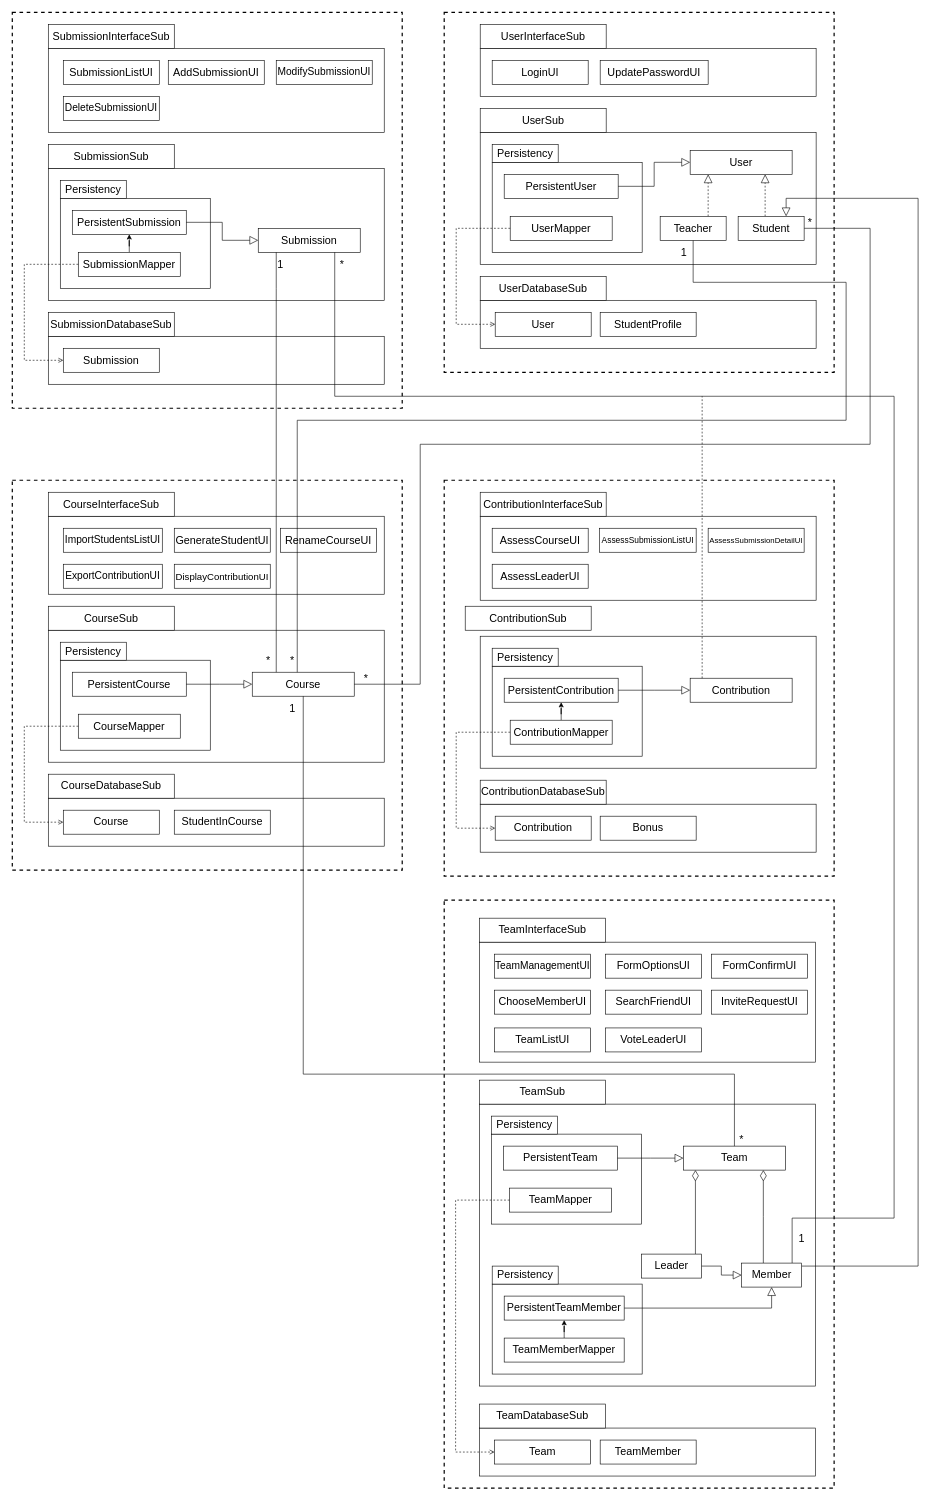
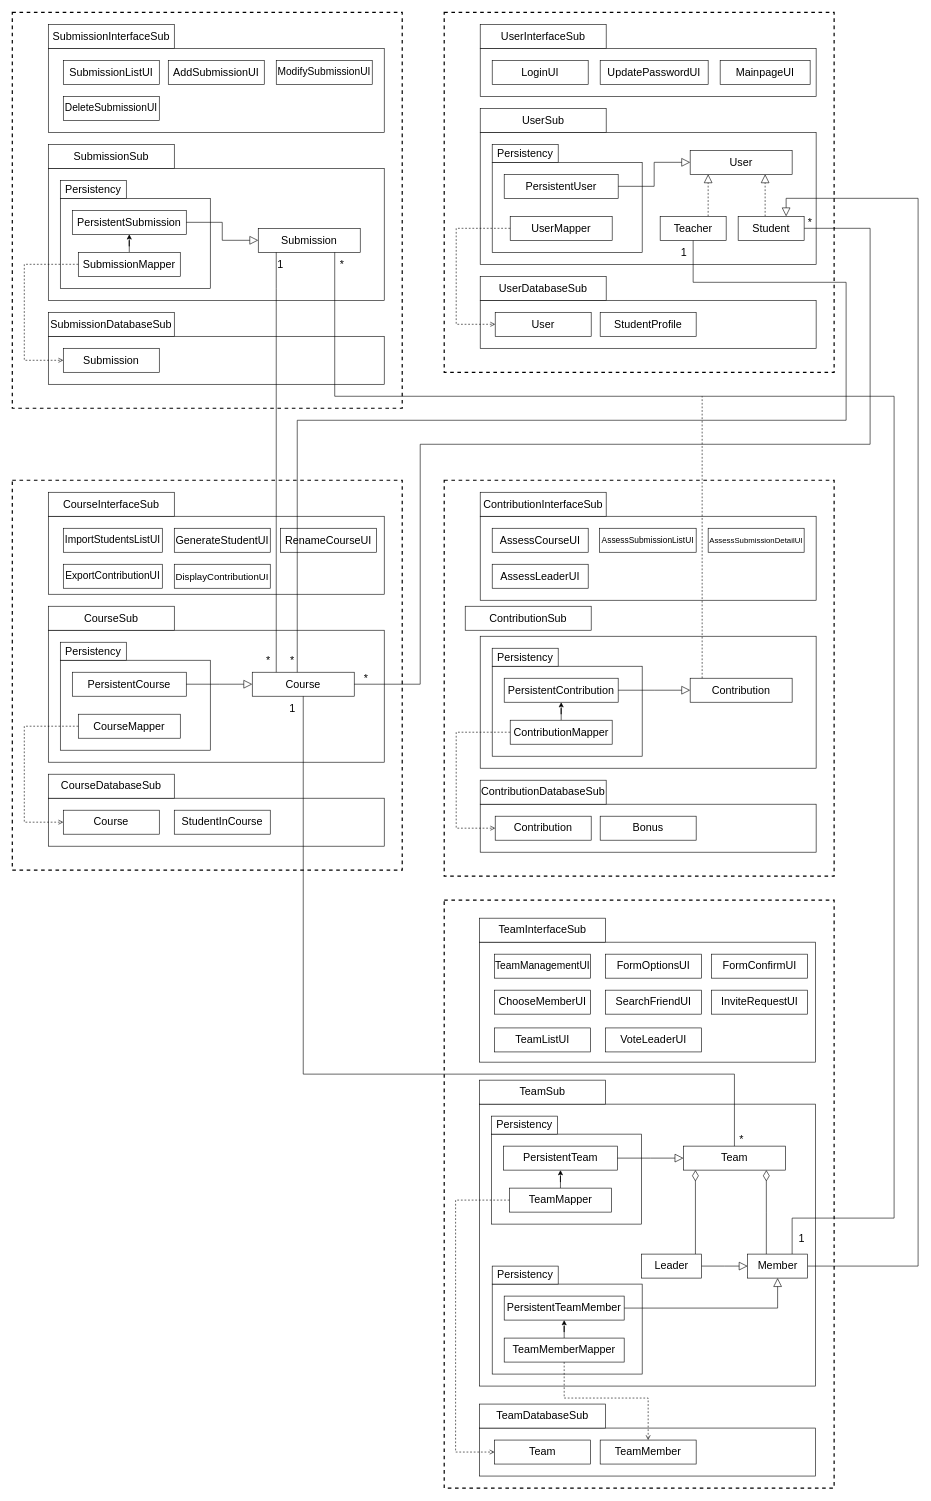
node "MainpageUI": added
edge "TeamMapper" -> "PersistentTeam": added
node "Member": moved (772, 1275) -> (778, 1266)
edge "TeamMemberMapper" -> "TeamMember": added
